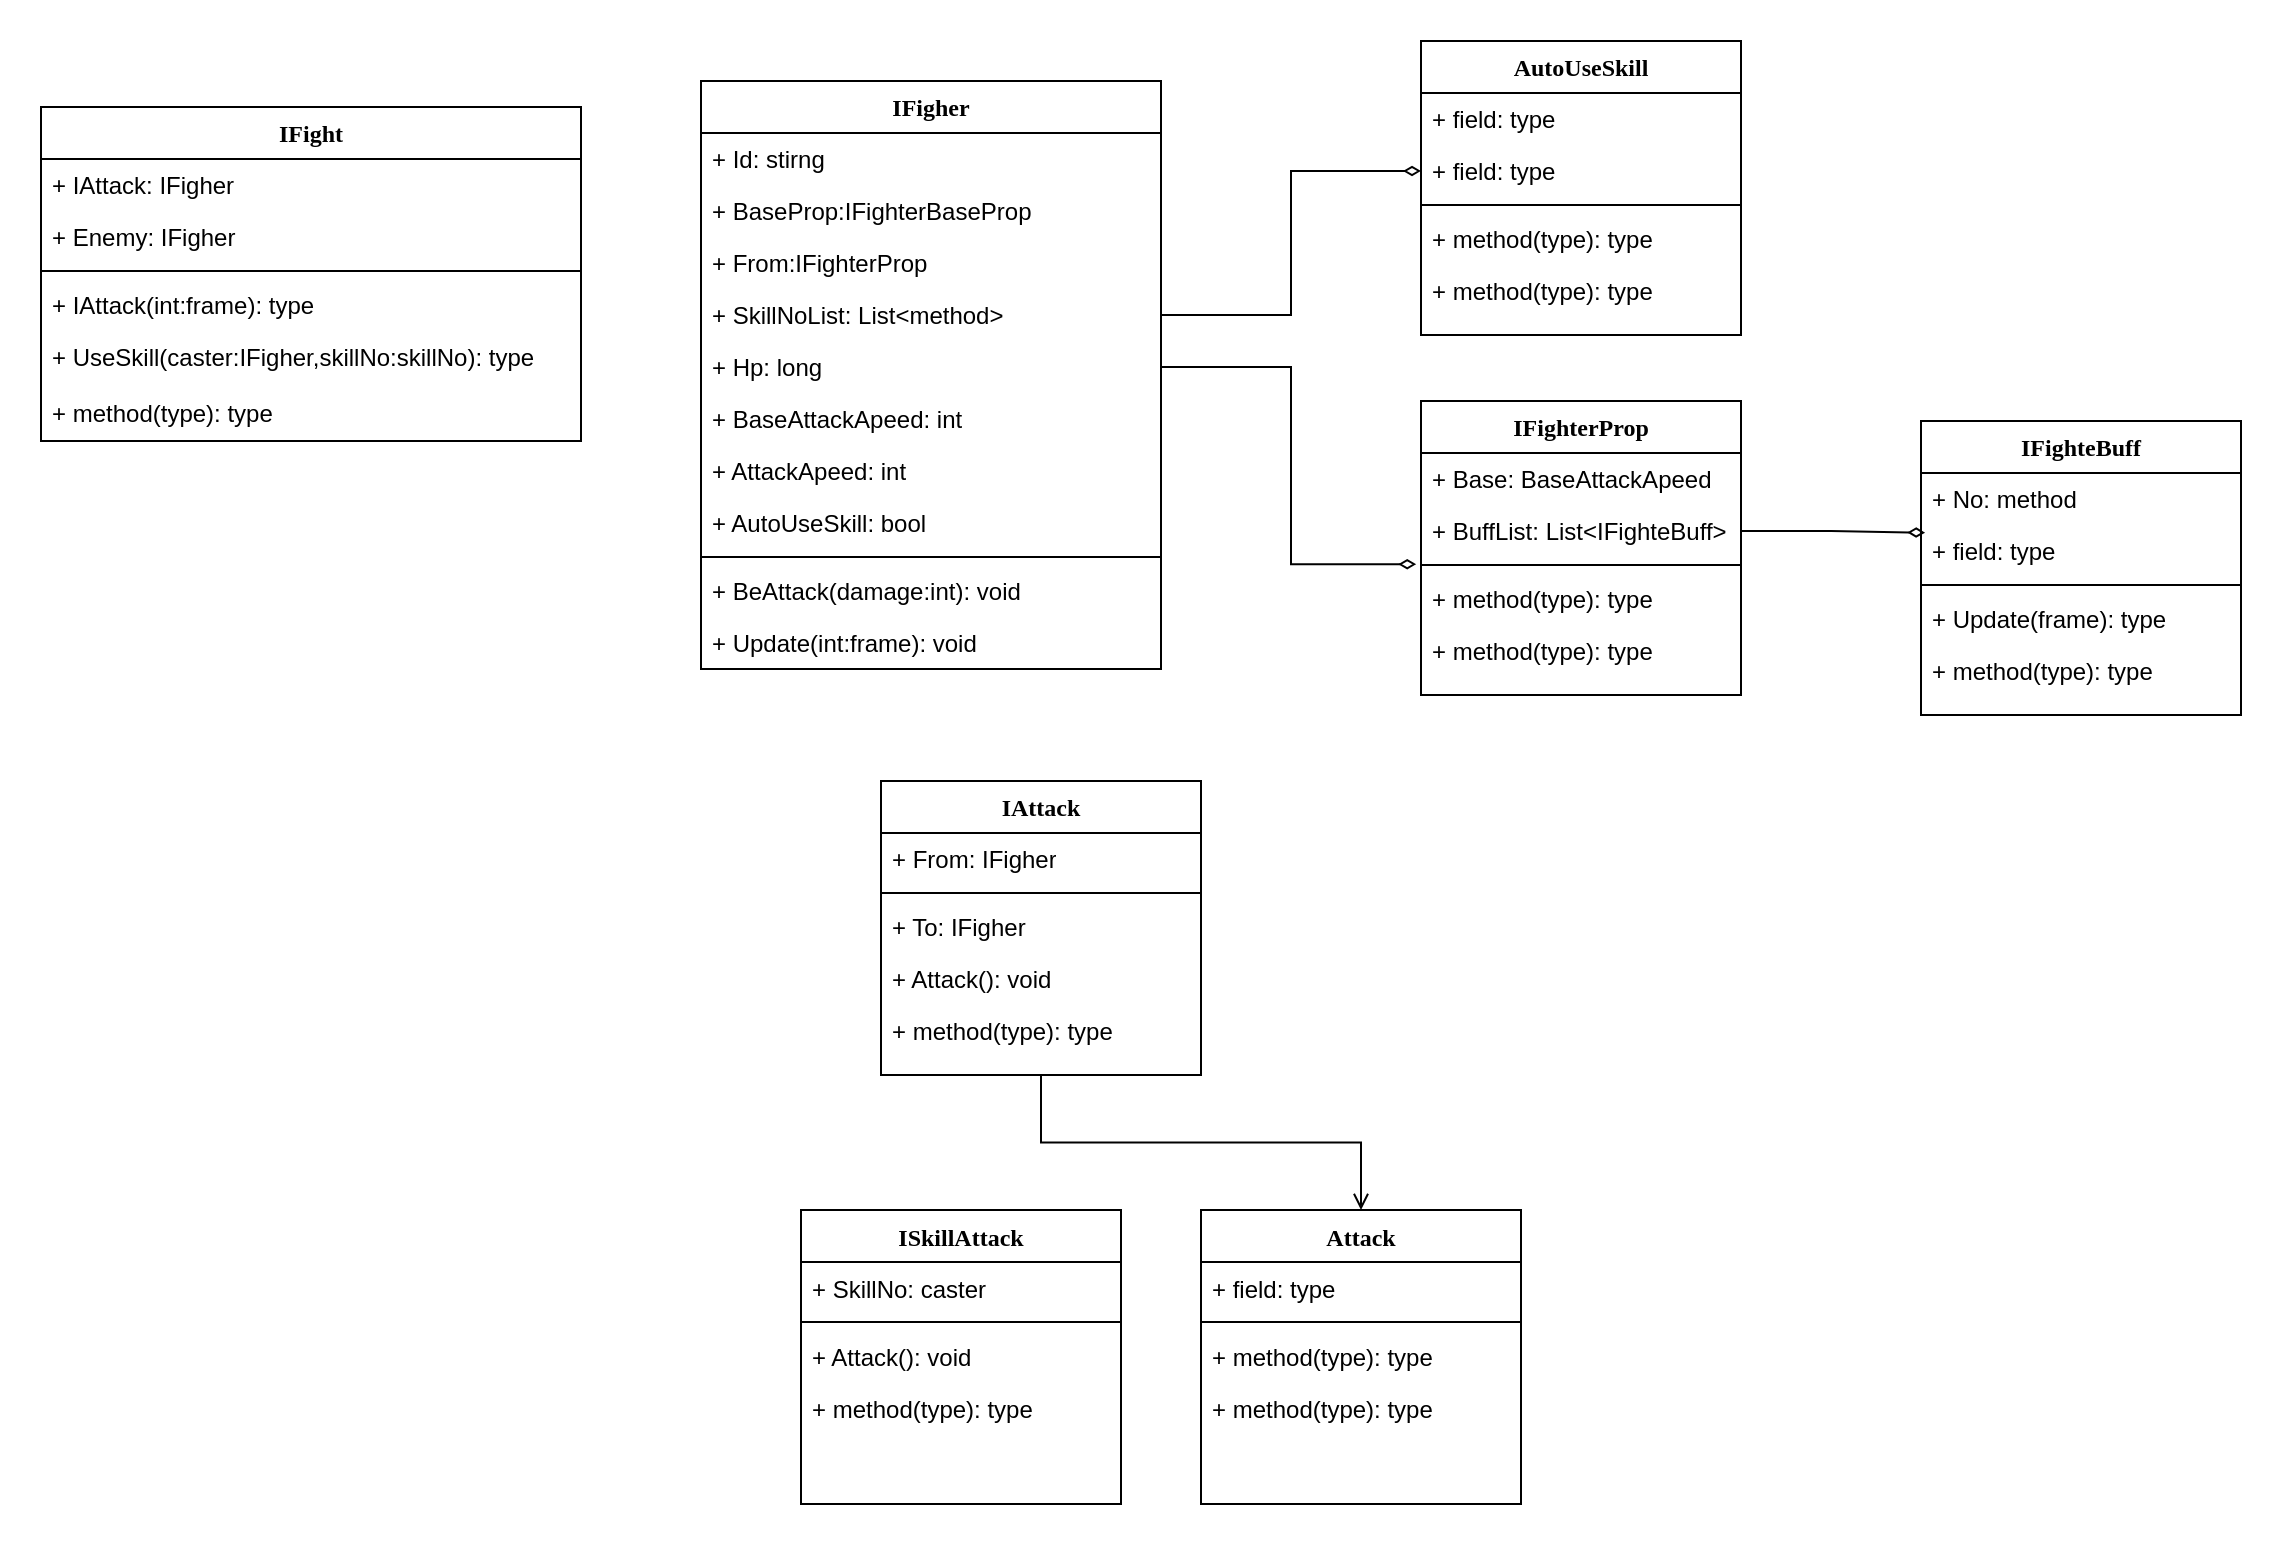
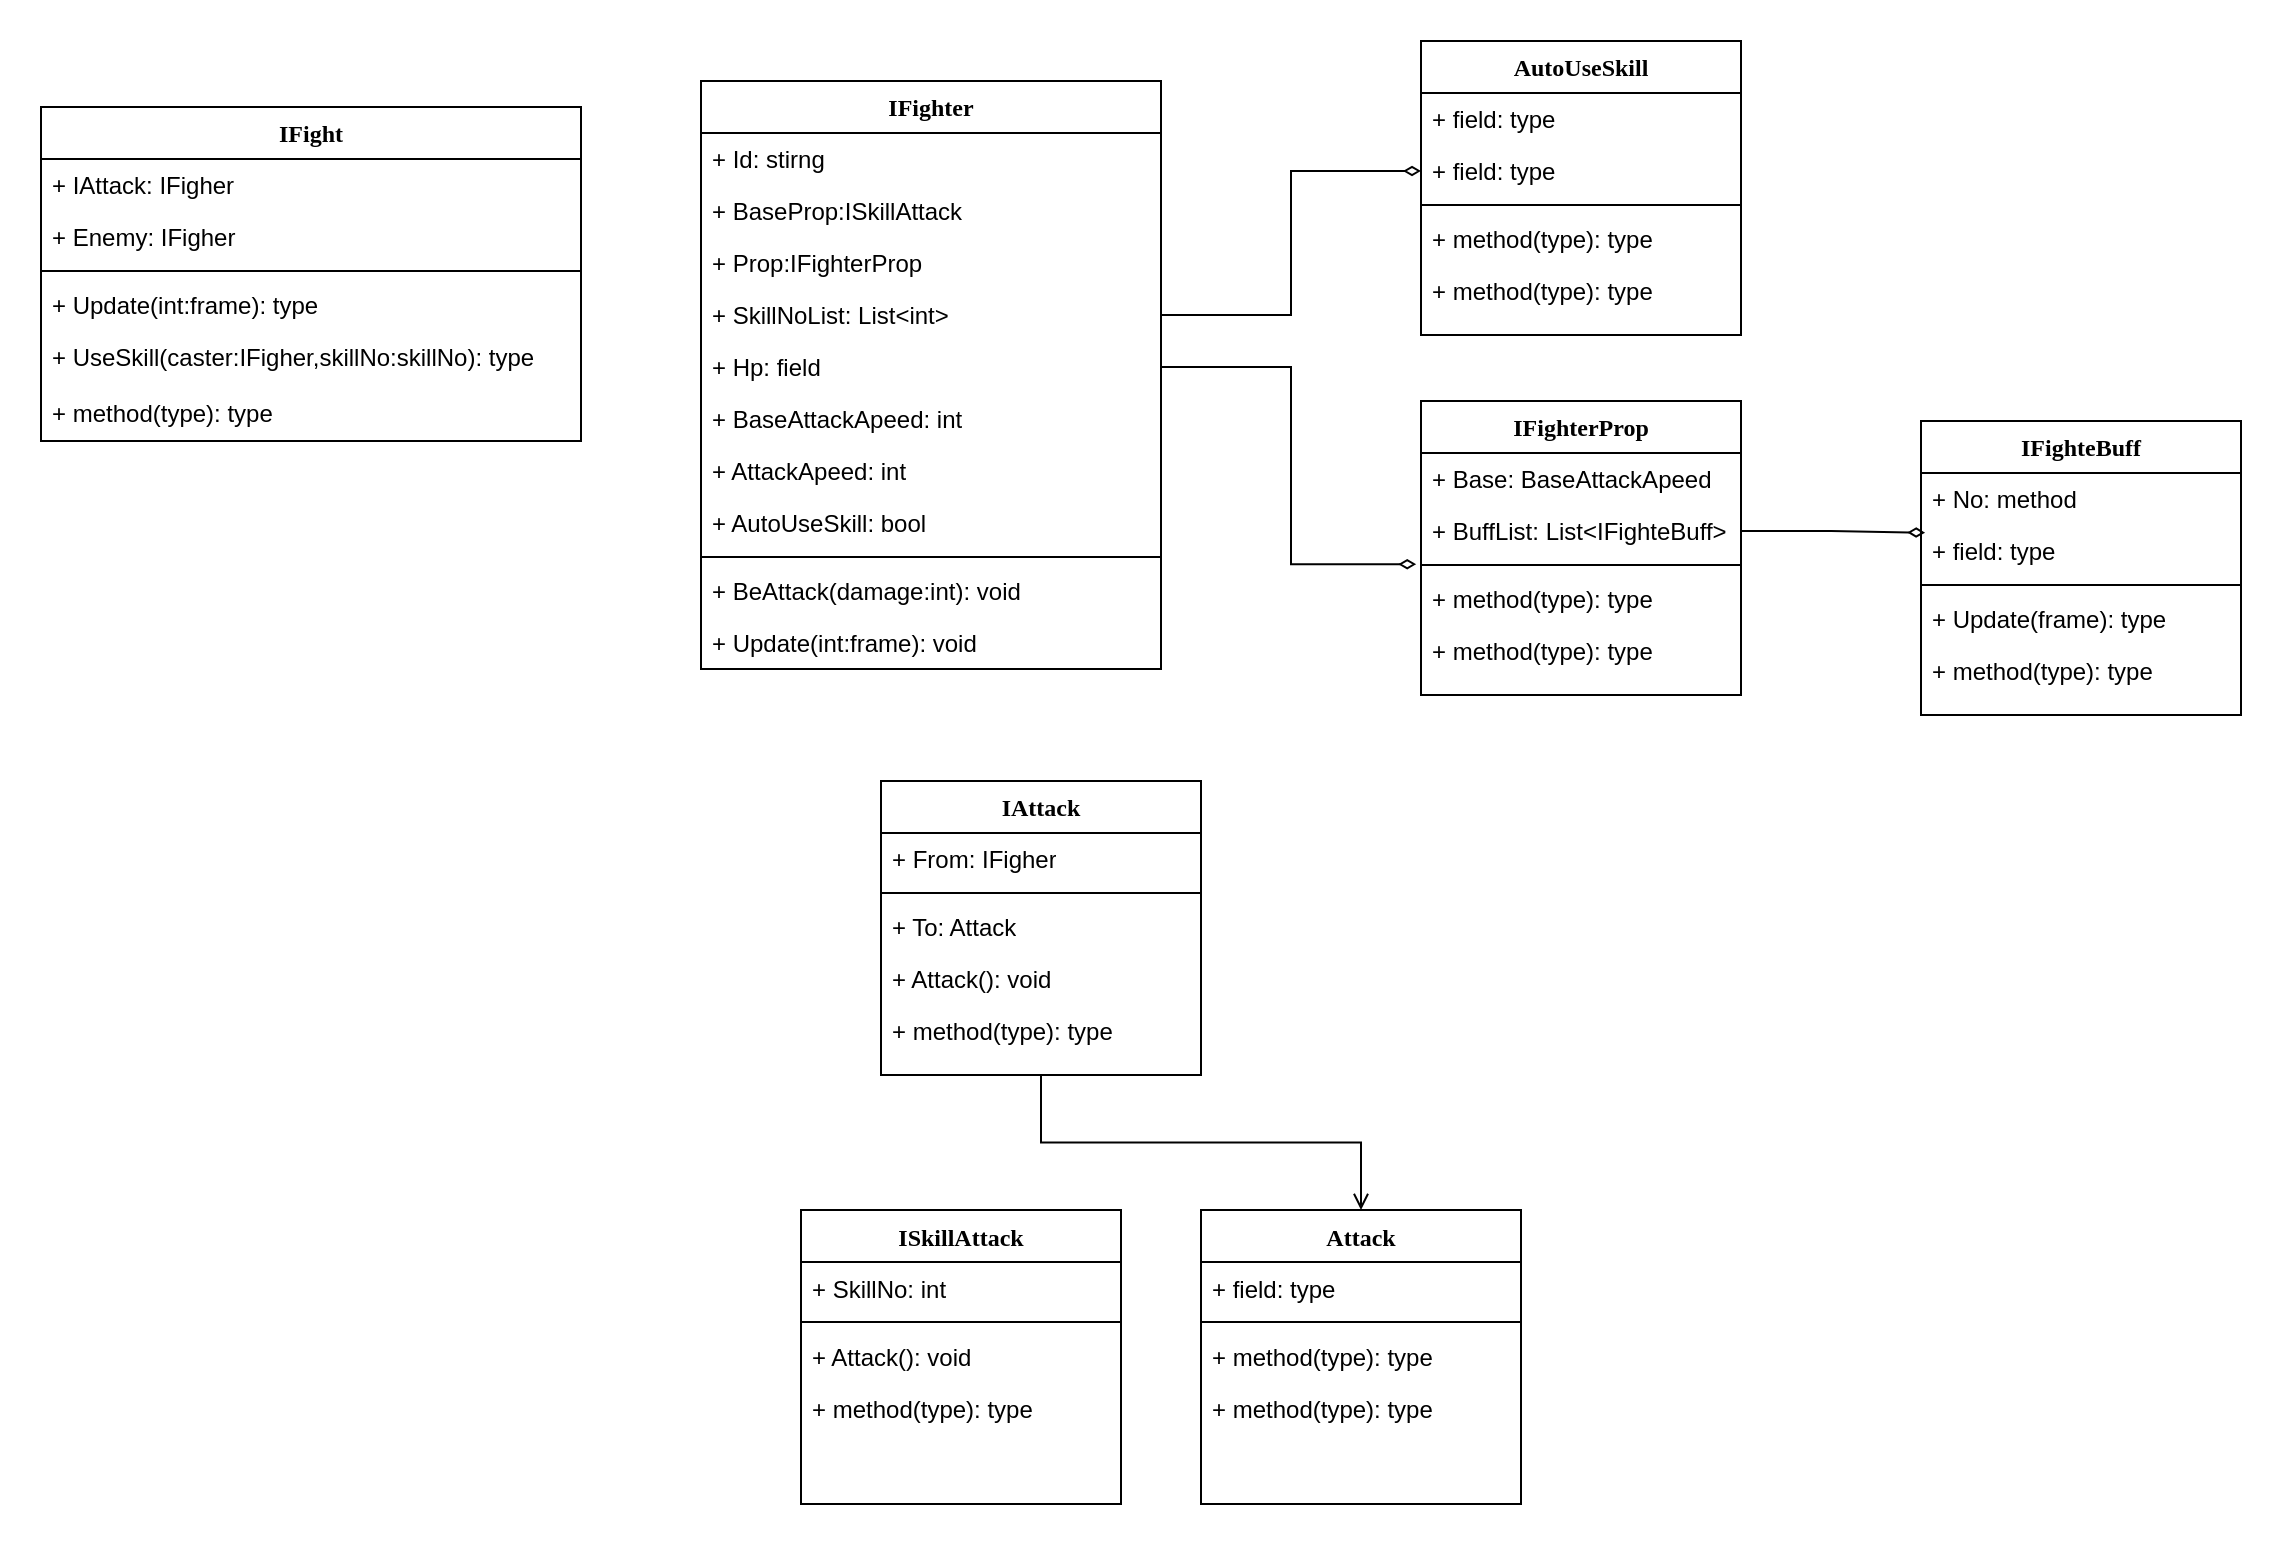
node "IFigher": label "IFigher" -> "IFighter"
node "+ BaseProp:IFighterBaseProp": label "+ BaseProp:IFighterBaseProp" -> "+ BaseProp:ISkillAttack"
node "+ From:IFighterProp": label "+ From:IFighterProp" -> "+ Prop:IFighterProp"
node "+ IAttack(int:frame): type": label "+ IAttack(int:frame): type" -> "+ Update(int:frame): type"
node "+ SkillNoList: List<method>": label "+ SkillNoList: List<method>" -> "+ SkillNoList: List<int>"
node "+ Hp: long": label "+ Hp: long" -> "+ Hp: field"
node "+ To: IFigher": label "+ To: IFigher" -> "+ To: Attack"
node "+ SkillNo: caster": label "+ SkillNo: caster" -> "+ SkillNo: int"
